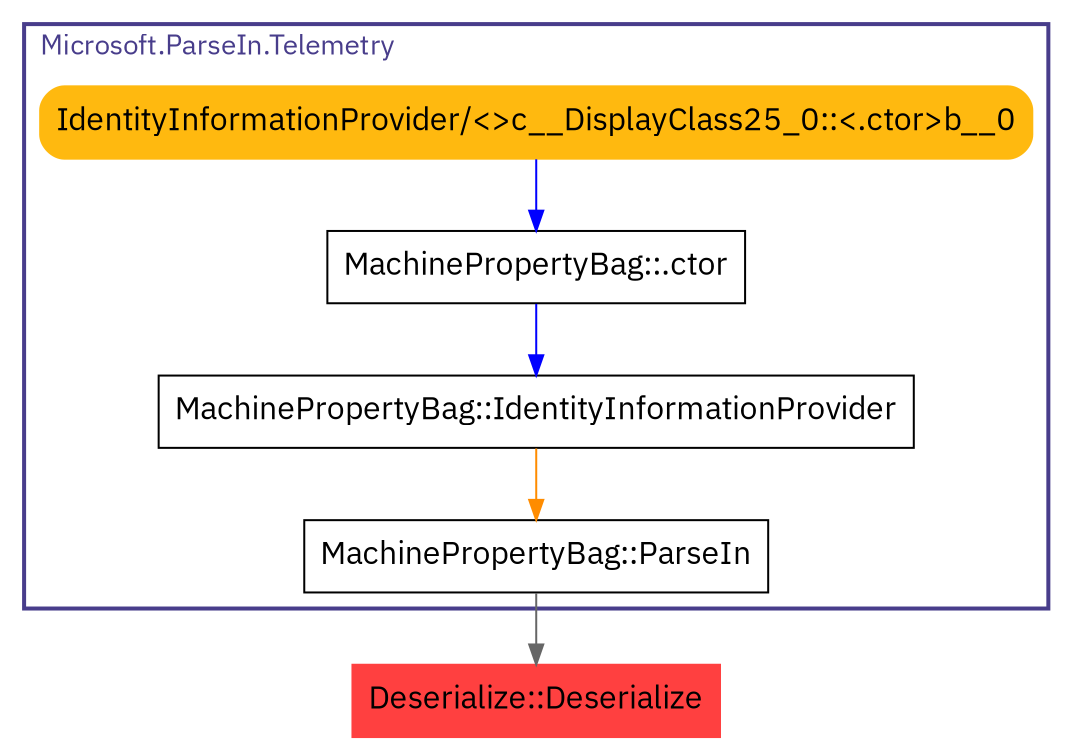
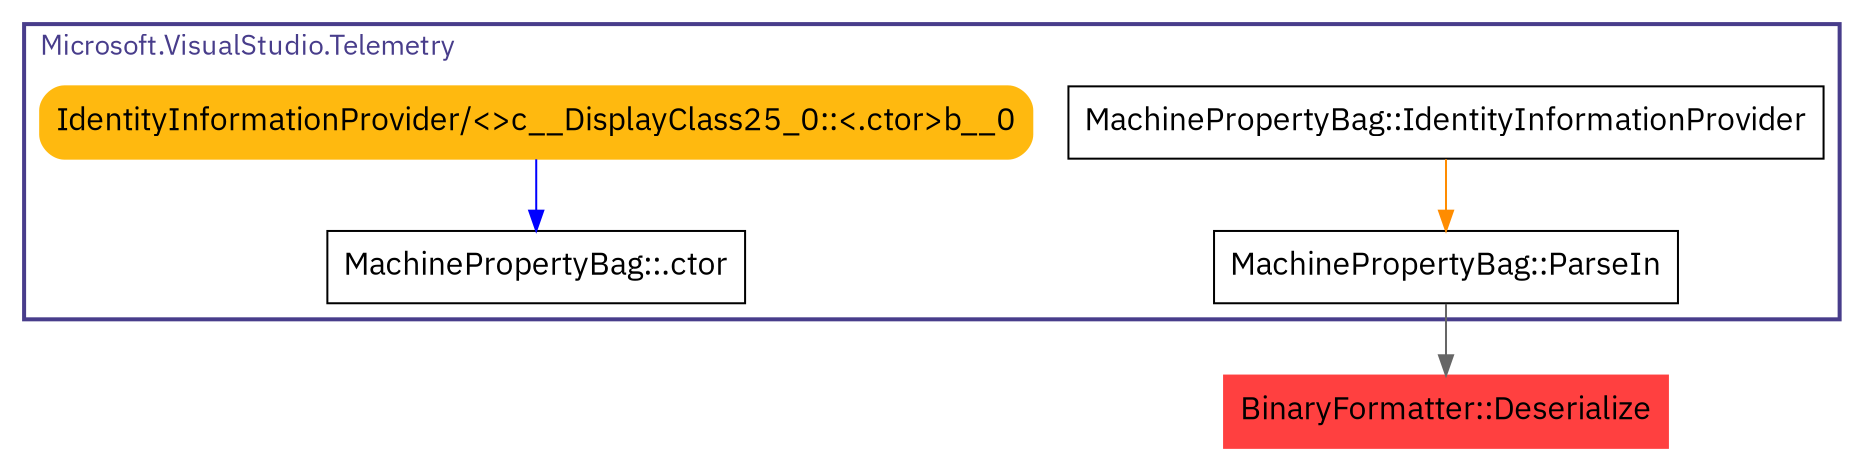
cluster "Microsoft.ParseIn.Telemetry": label "Microsoft.ParseIn.Telemetry" -> "Microsoft.VisualStudio.Telemetry"
edge "MachinePropertyBag::.ctor" -> "MachinePropertyBag::IdentityInformationProvider": removed
node "Deserialize::Deserialize": label "Deserialize::Deserialize" -> "BinaryFormatter::Deserialize"
